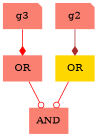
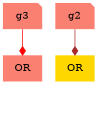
node "AND": removed
